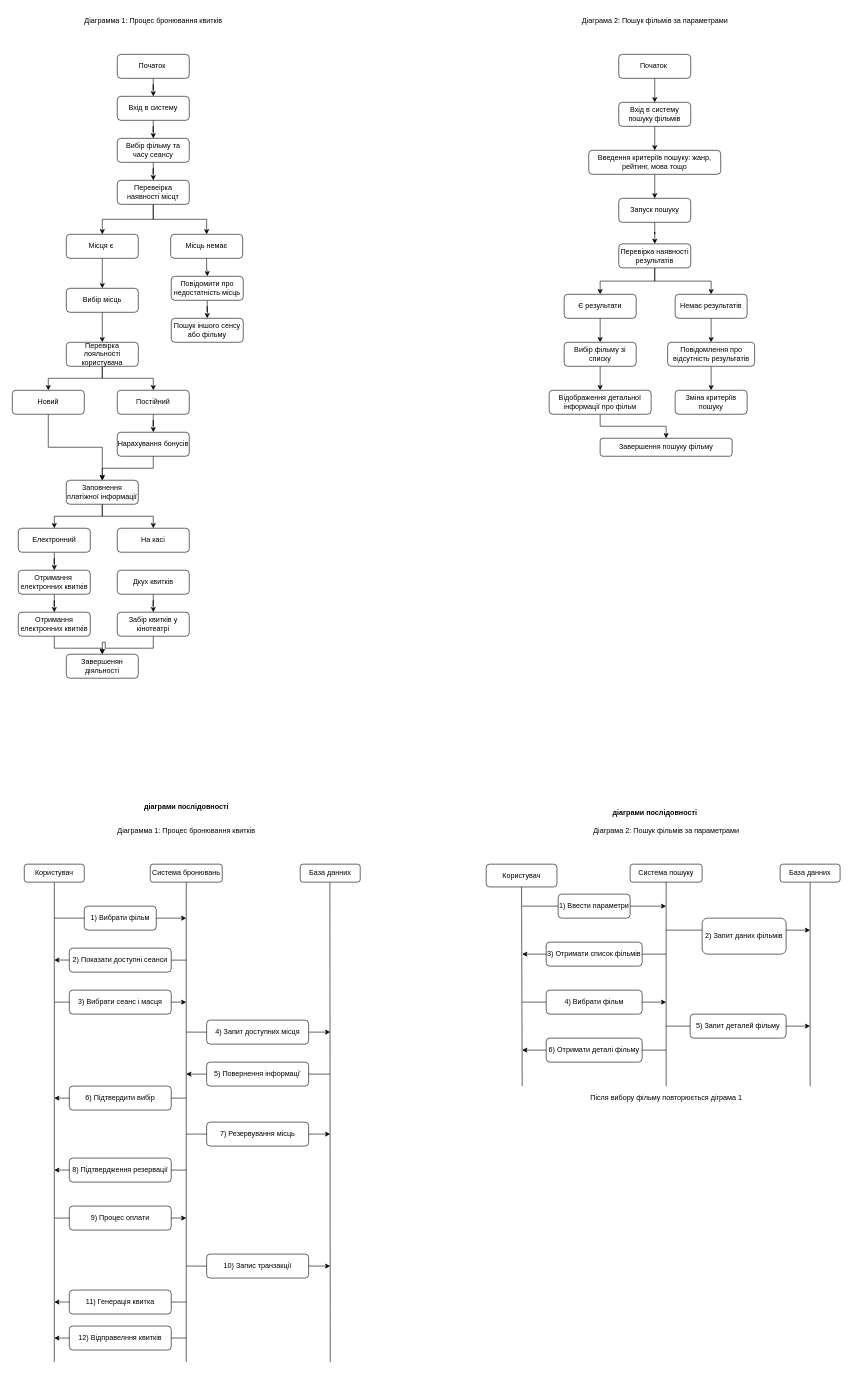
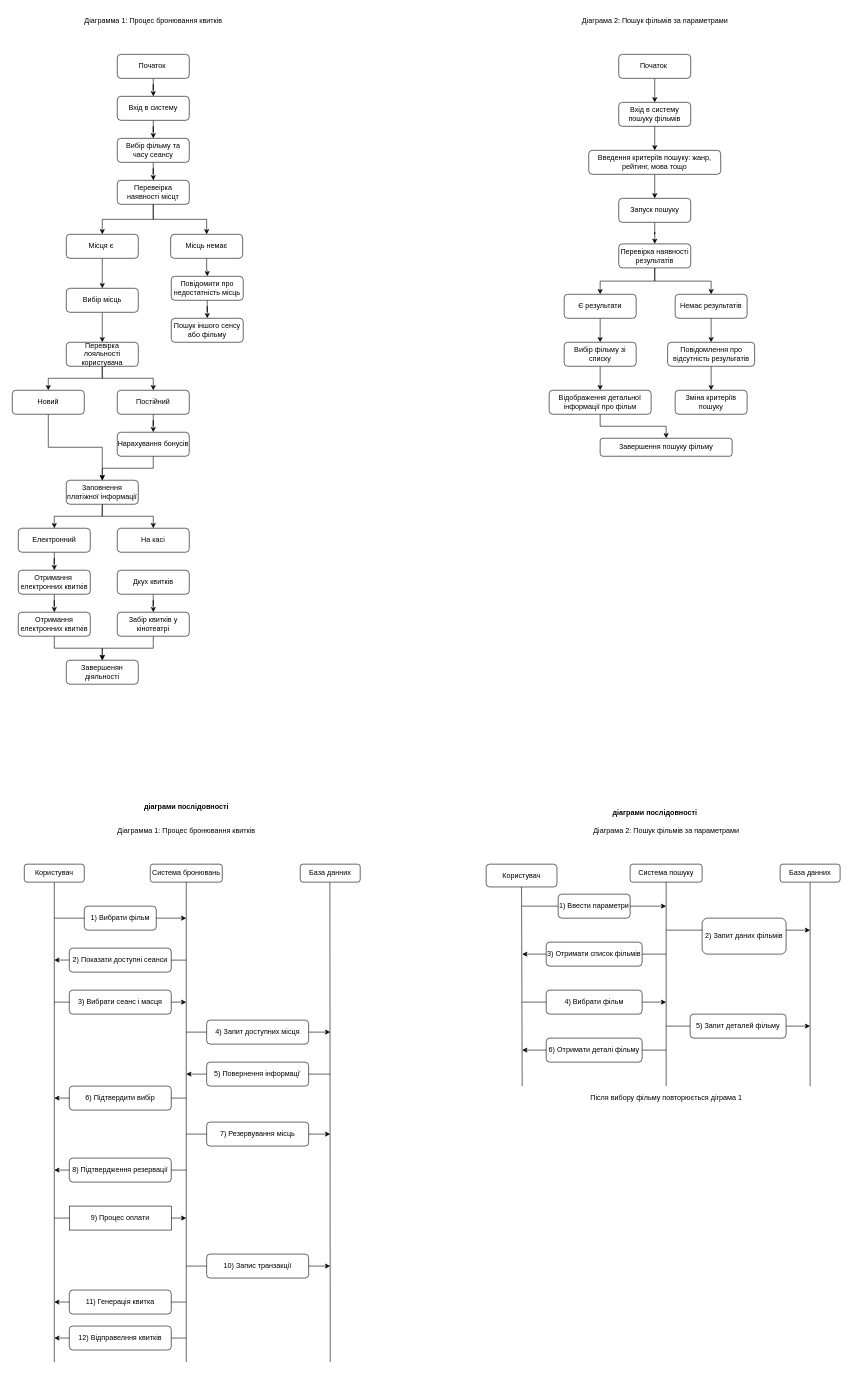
node "Завершенян діяльності": moved (102, 666) -> (102, 672)
node "9) Процес оплати": shape rounded rectangle -> rectangle
